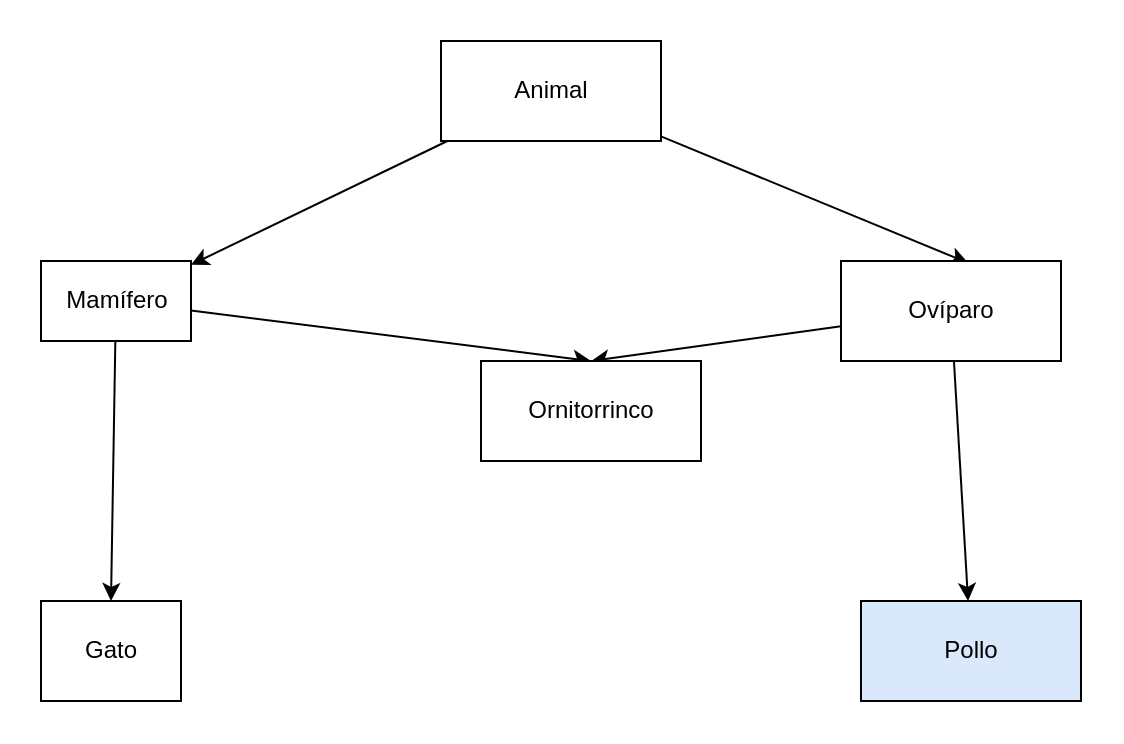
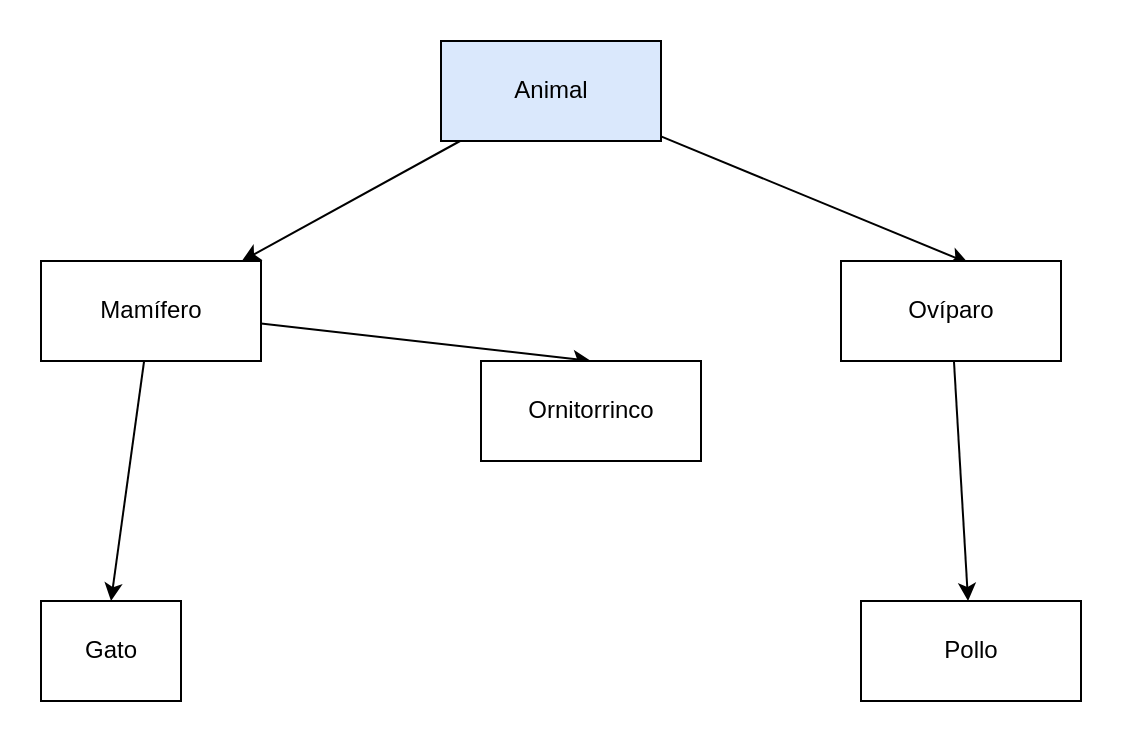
node "Animal": fillcolor #ffffff -> #dae8fc
node "Mamífero": size 150x80 -> 220x100
edge "Ovíparo" -> "Ornitorrinco": removed
node "Pollo": fillcolor #dae8fc -> #ffffff
